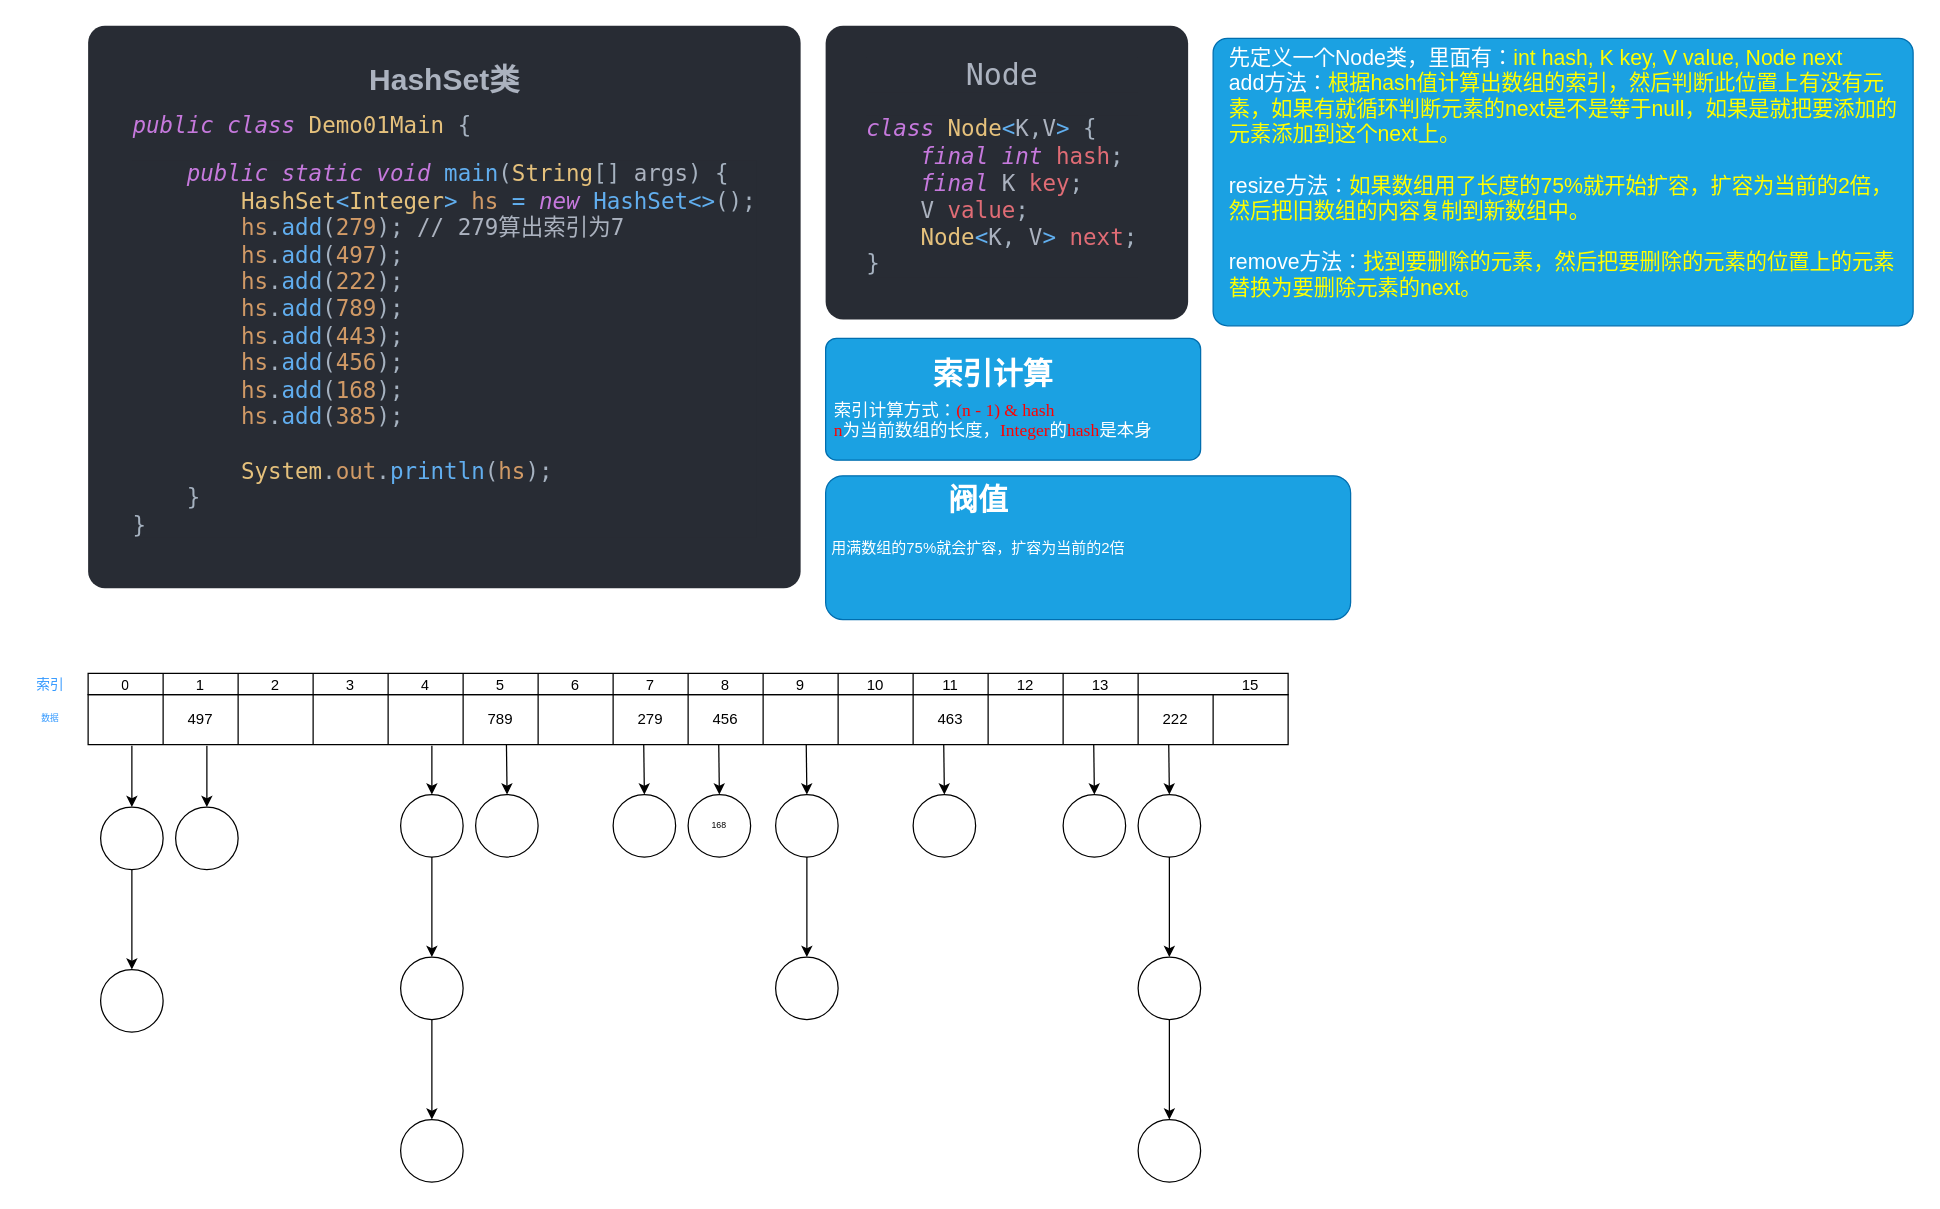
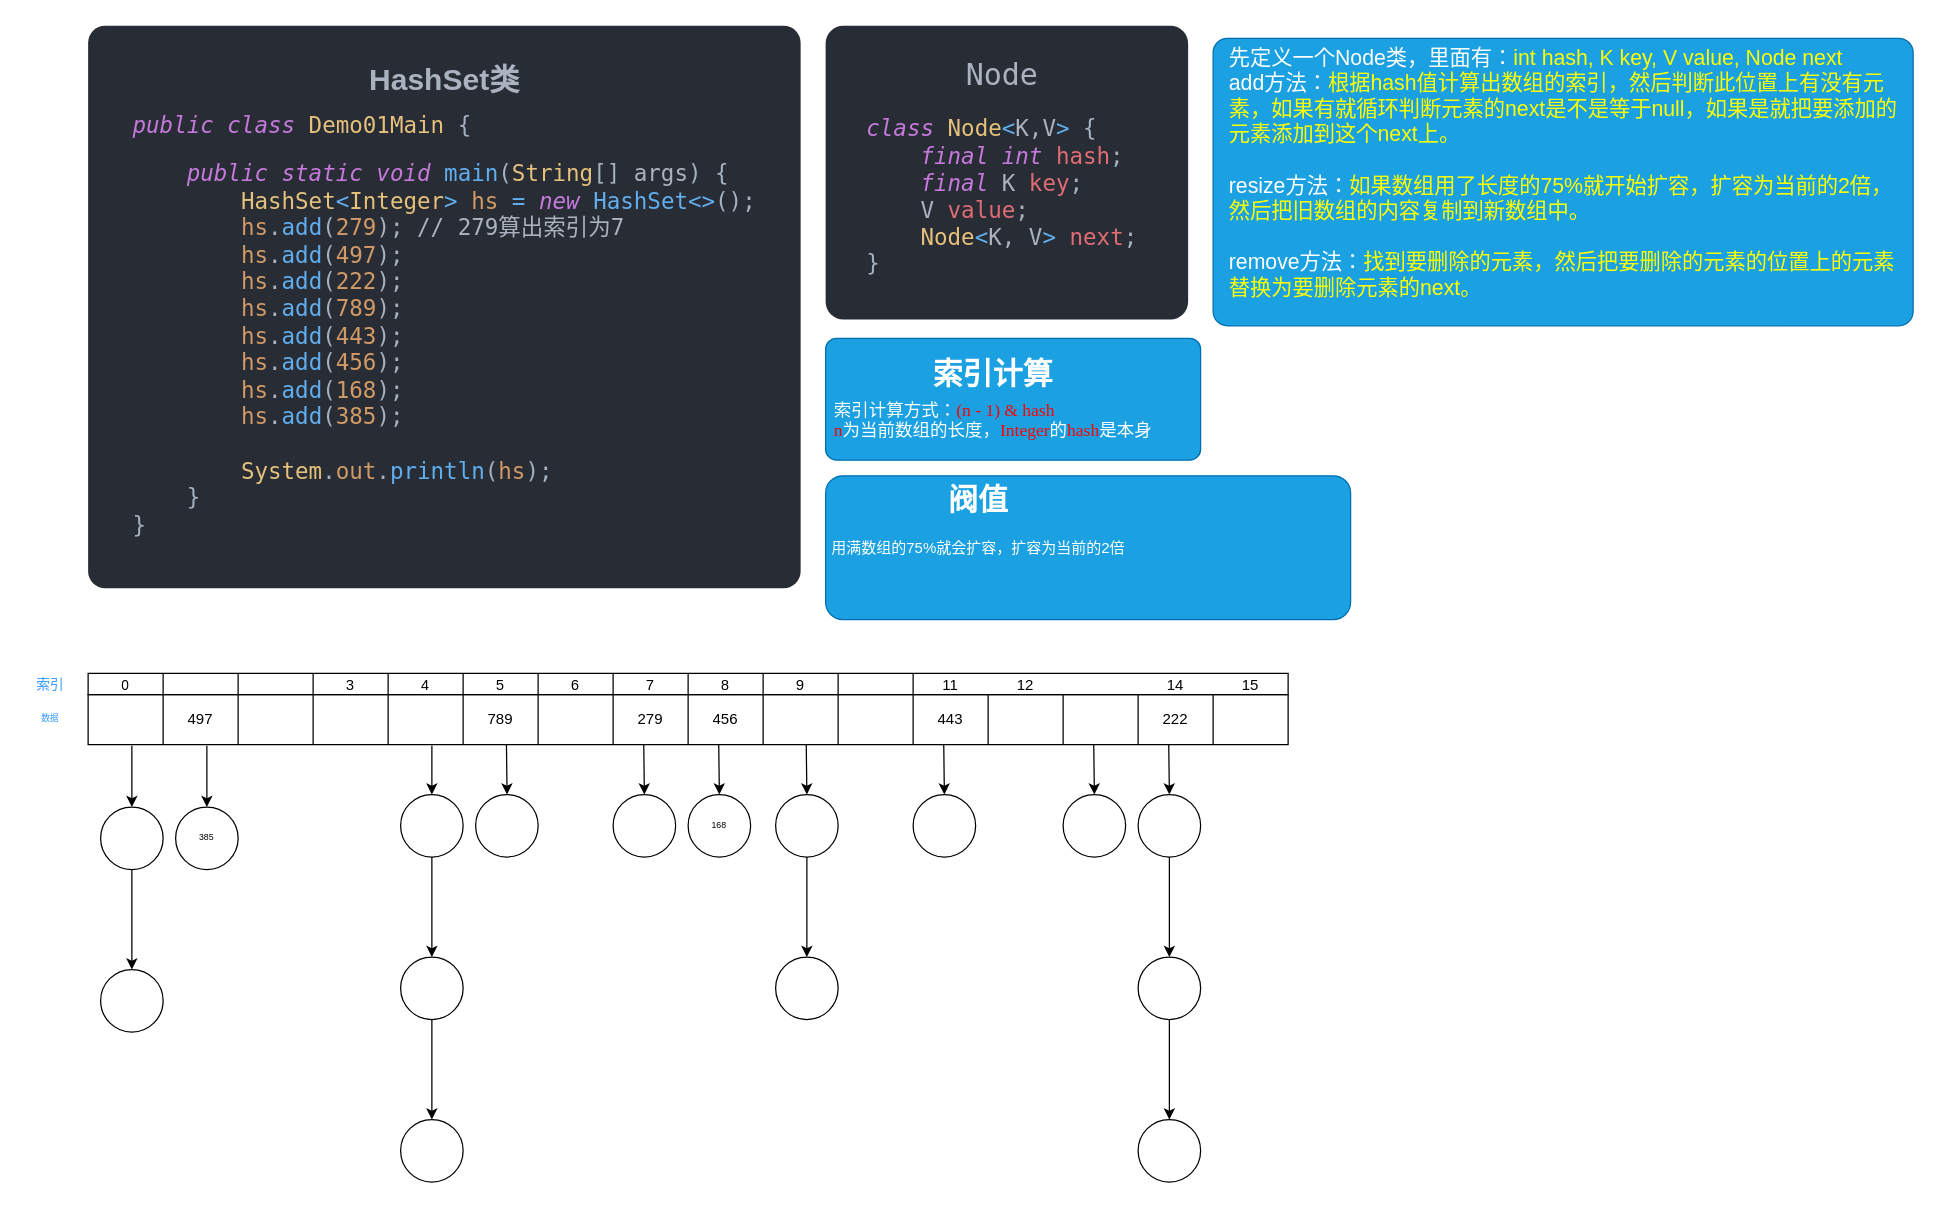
node "1": removed
node "2": removed
node "10": removed
node "13": removed
node "14": added
node "463": label "463" -> "443"
node "385": added
